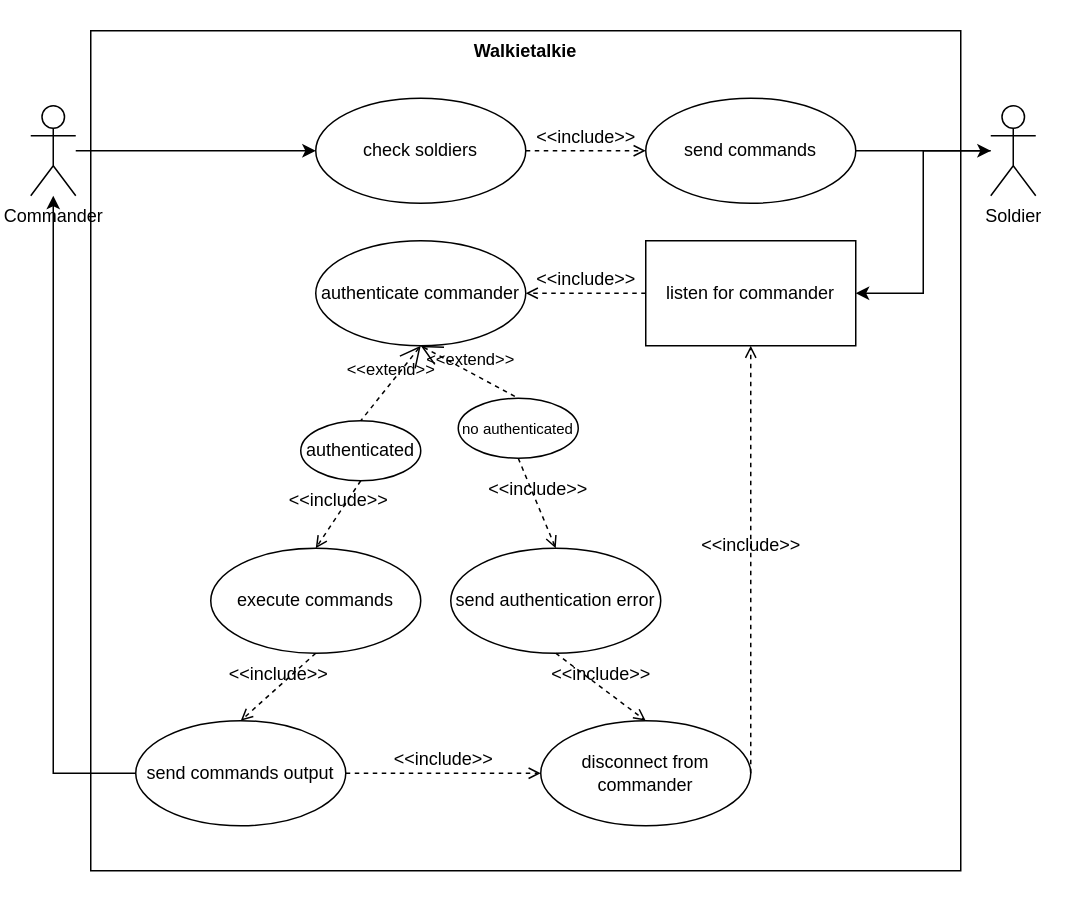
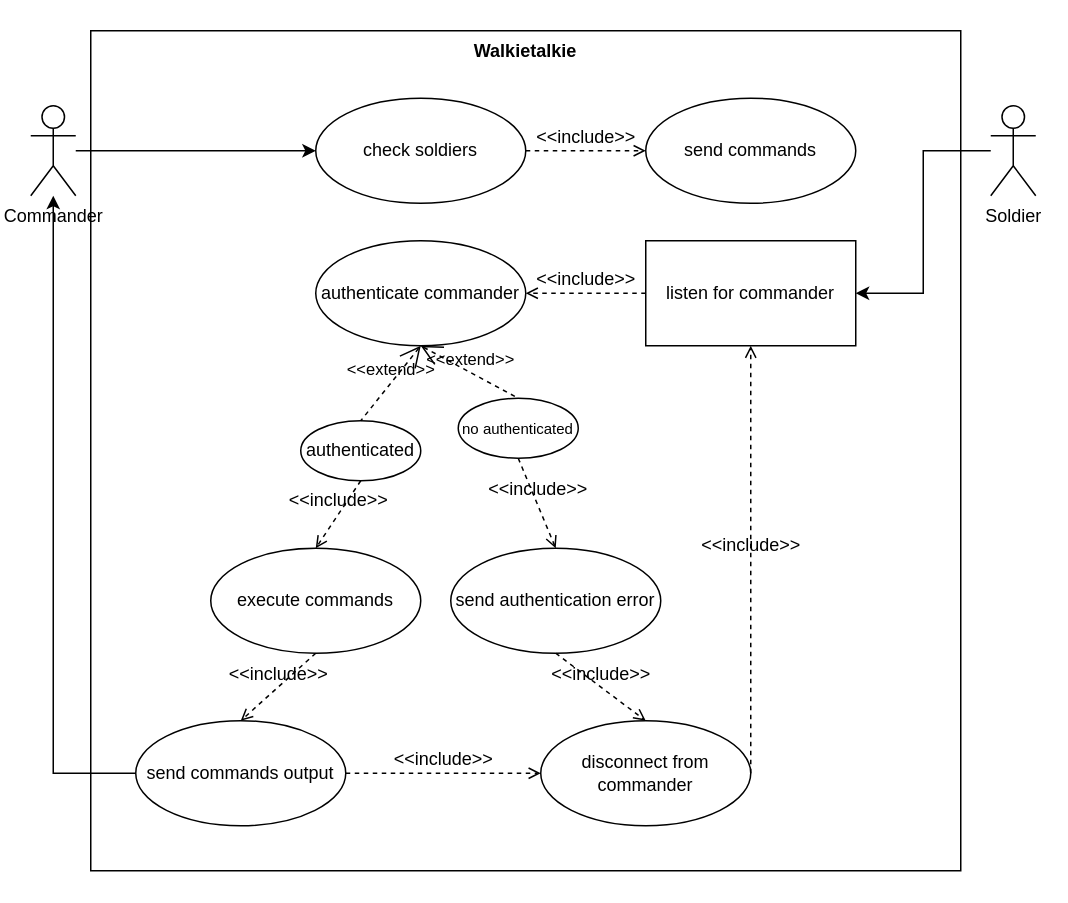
edge "send commands" -> "Soldier": removed
